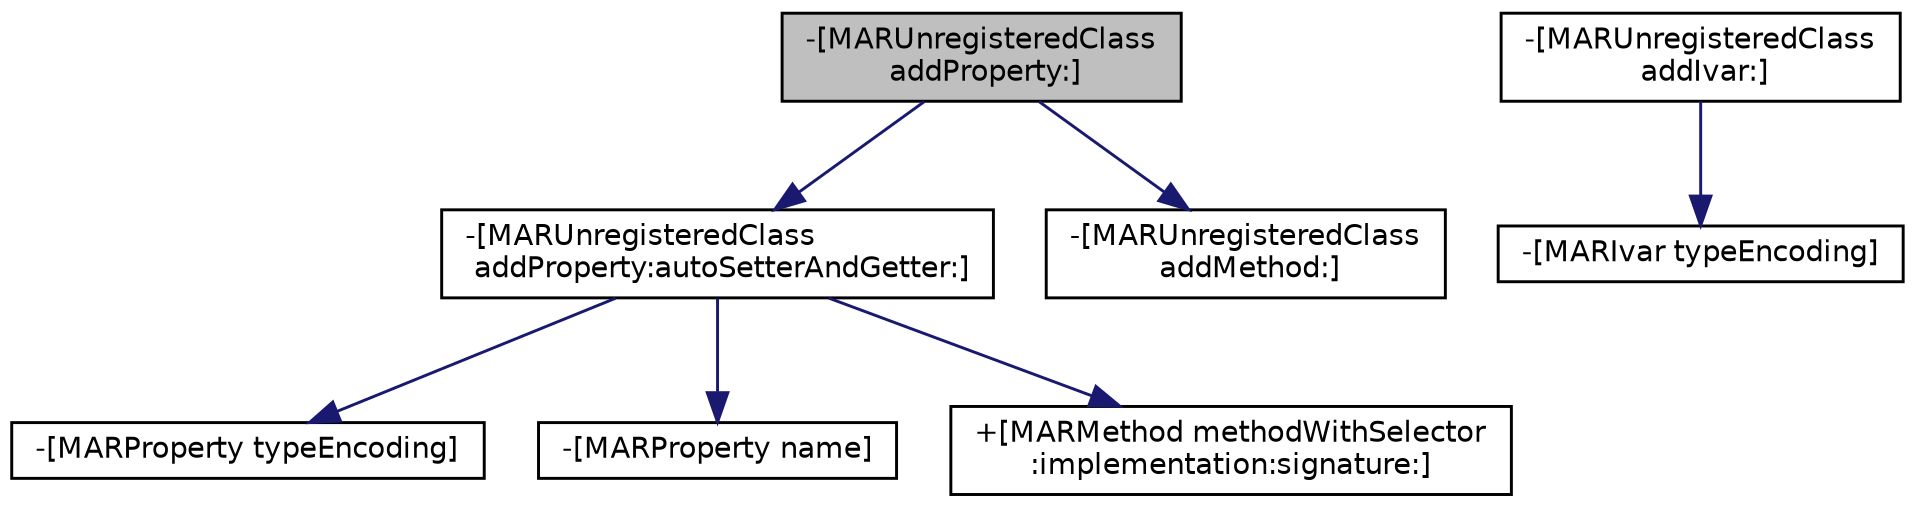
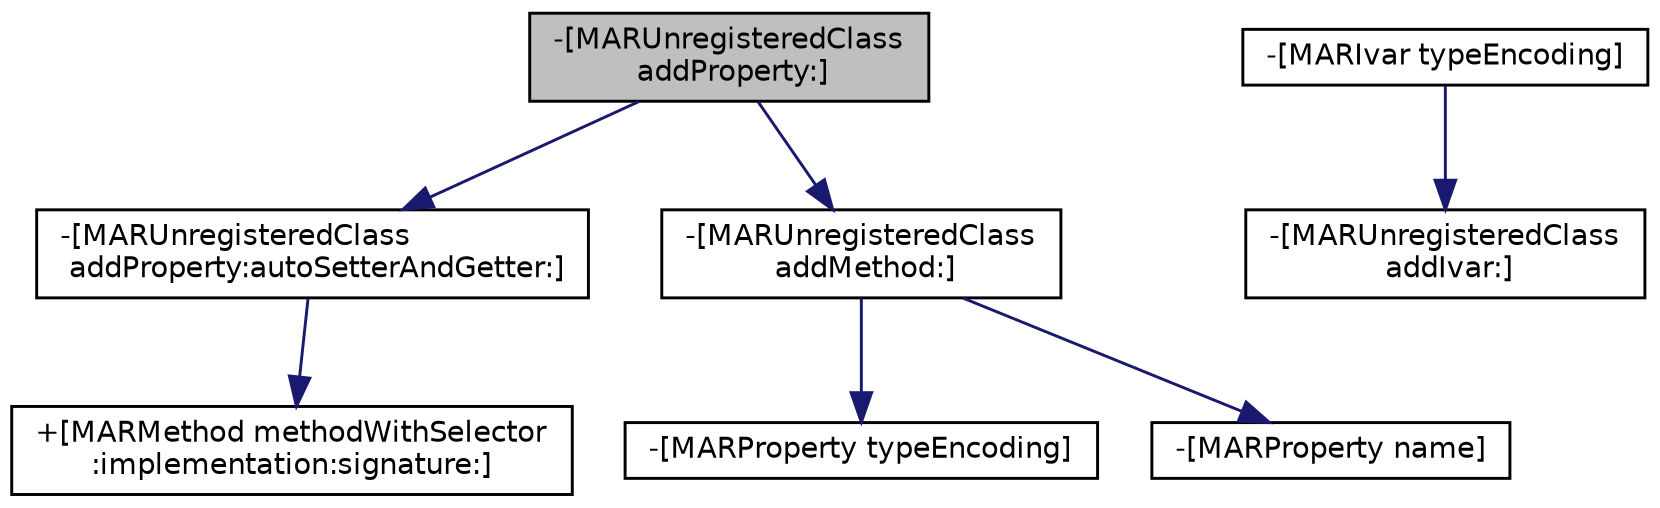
edge "-[MARUnregisteredClass addIvar:]" -> "-[MARIvar typeEncoding]": reversed
edge "-[MARUnregisteredClass addProperty:autoSetterAndGetter:]" -> "-[MARProperty name]": now "-[MARUnregisteredClass addMethod:]" -> "-[MARProperty name]"
edge "-[MARUnregisteredClass addProperty:autoSetterAndGetter:]" -> "-[MARProperty typeEncoding]": now "-[MARUnregisteredClass addMethod:]" -> "-[MARProperty typeEncoding]"
